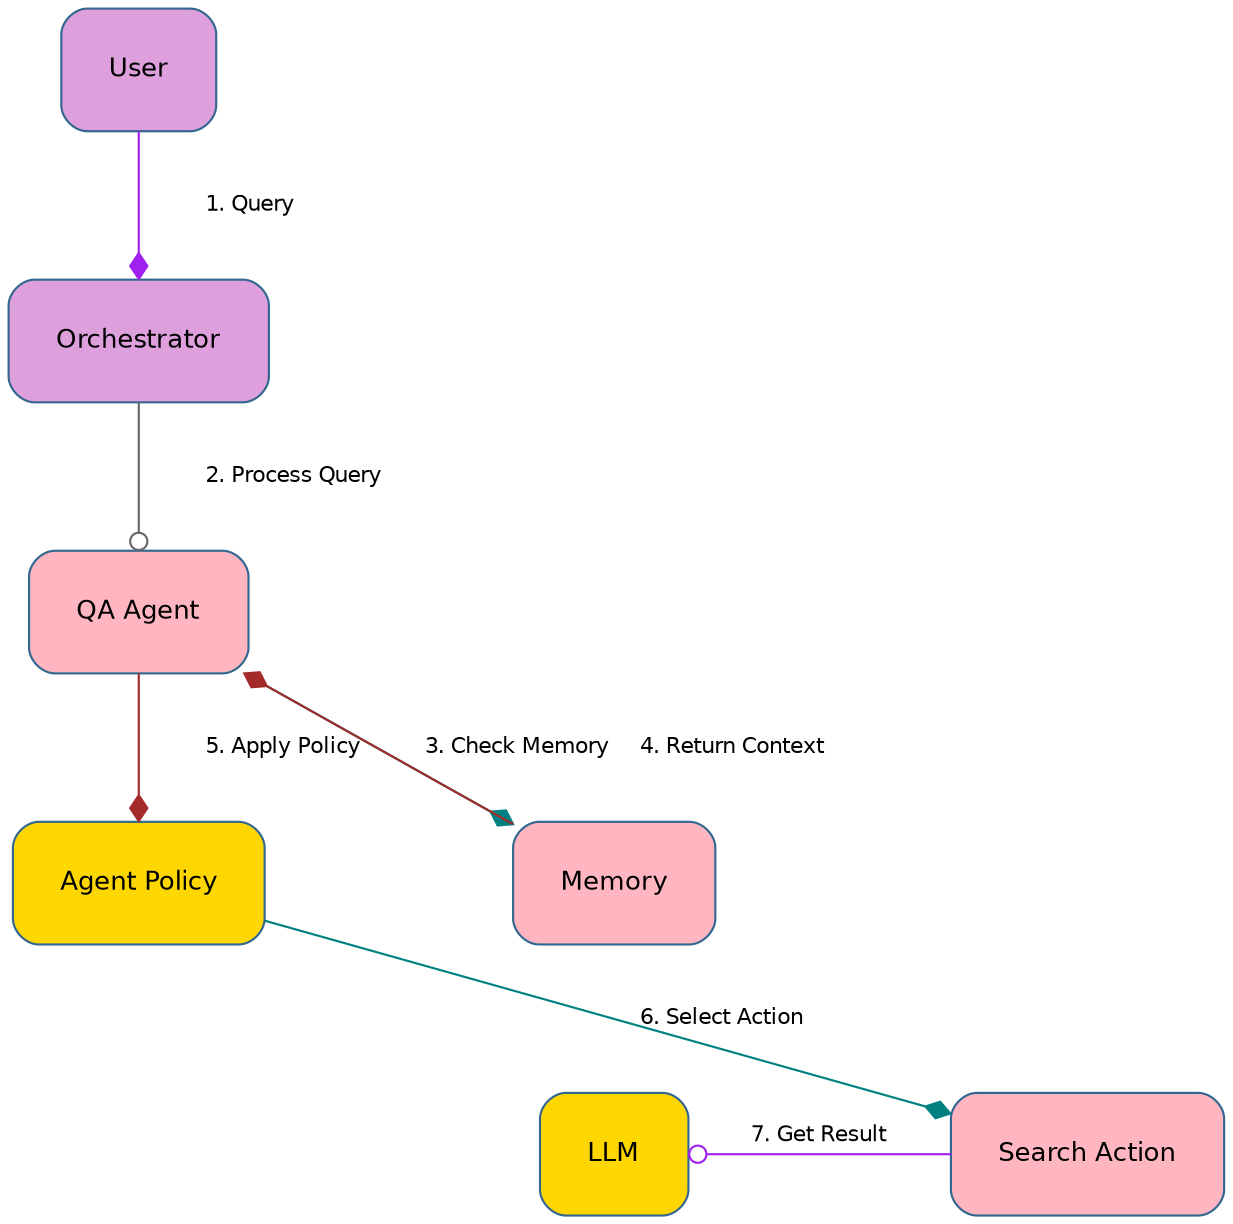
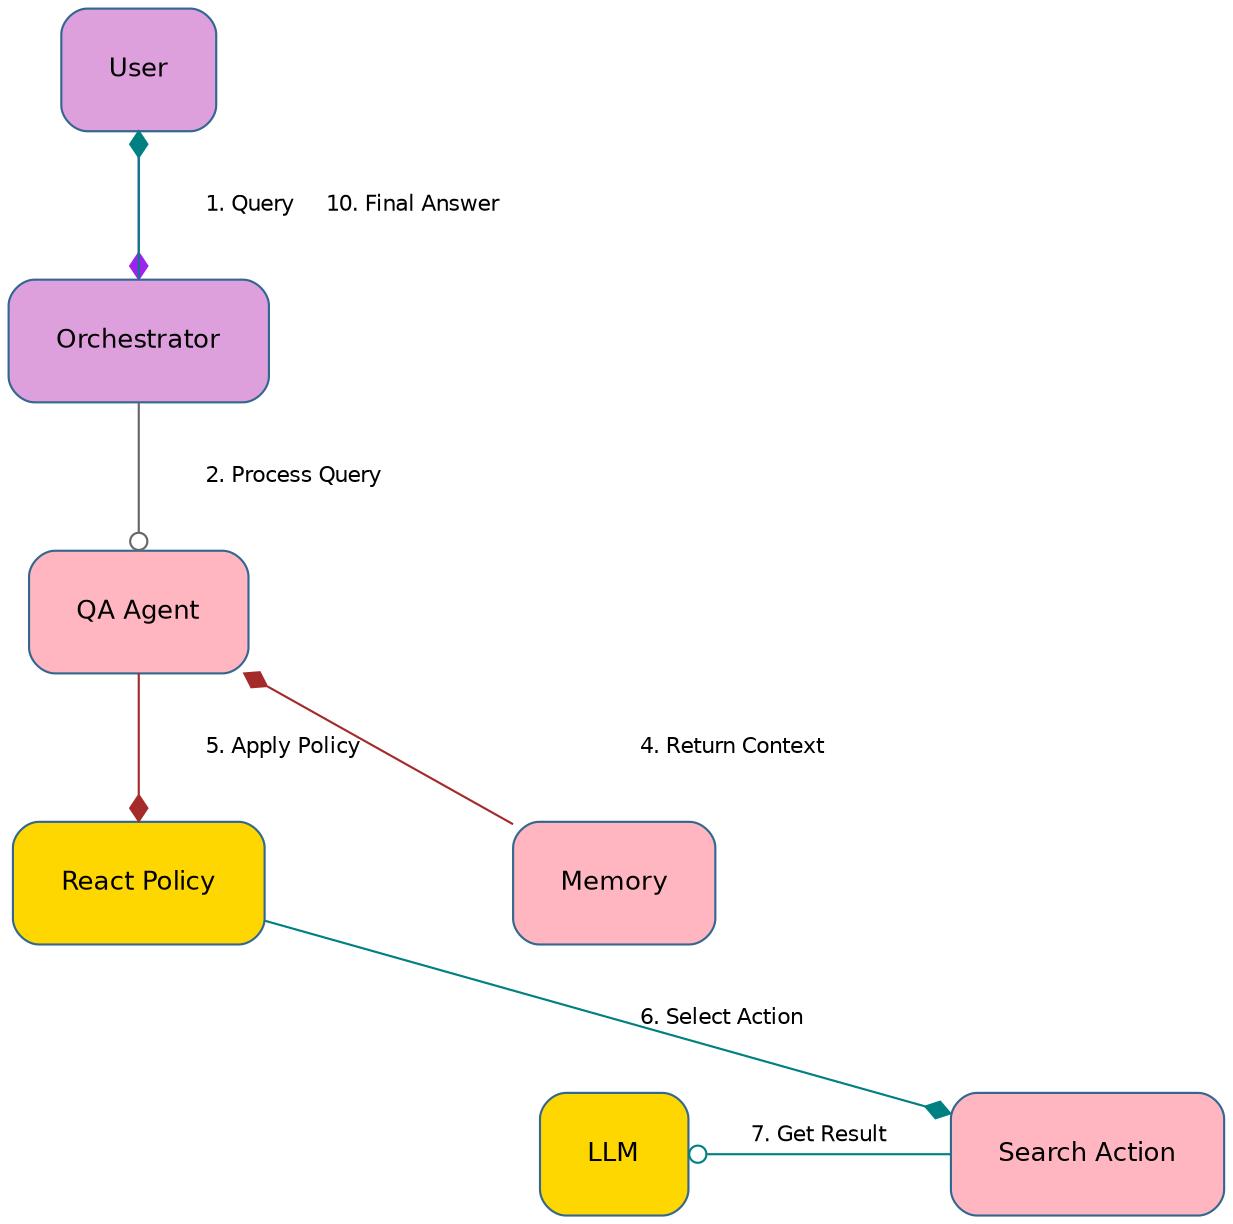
edge "Orchestrator" -> "User": added, label "10. Final Answer"
edge "QA Agent" -> "Memory": removed, label "3. Check Memory"
node "Agent Policy": label "Agent Policy" -> "React Policy"
edge "Search Action" -> "LLM": color purple -> teal
